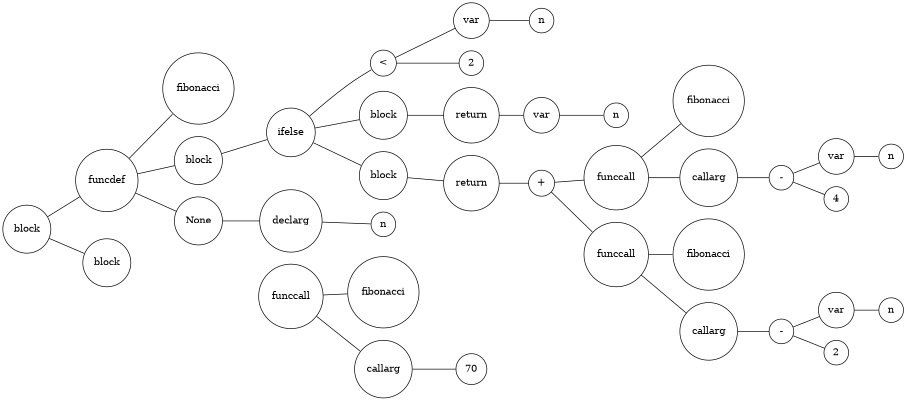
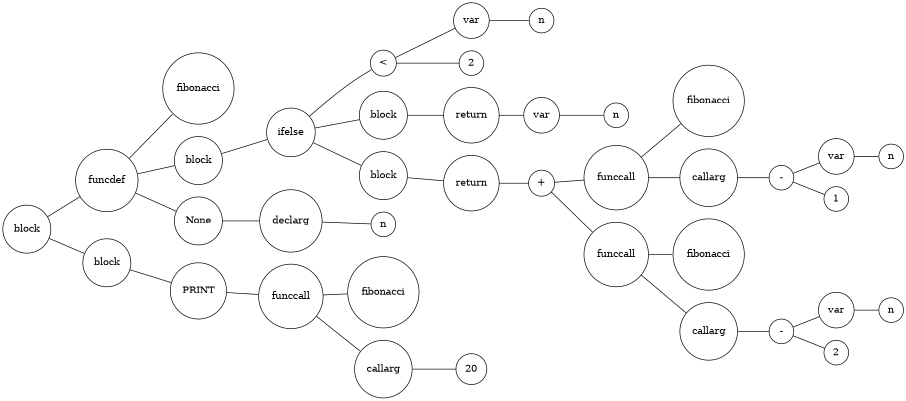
node "4": label "4" -> "1"
node "PRINT": added
node "70": label "70" -> "20"
